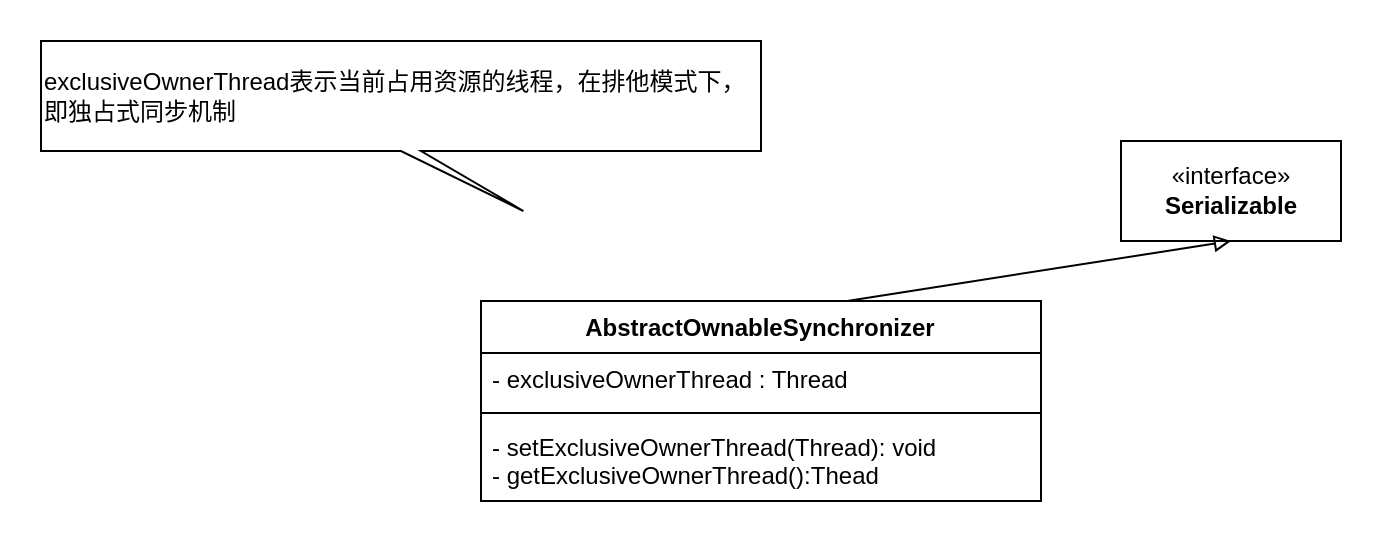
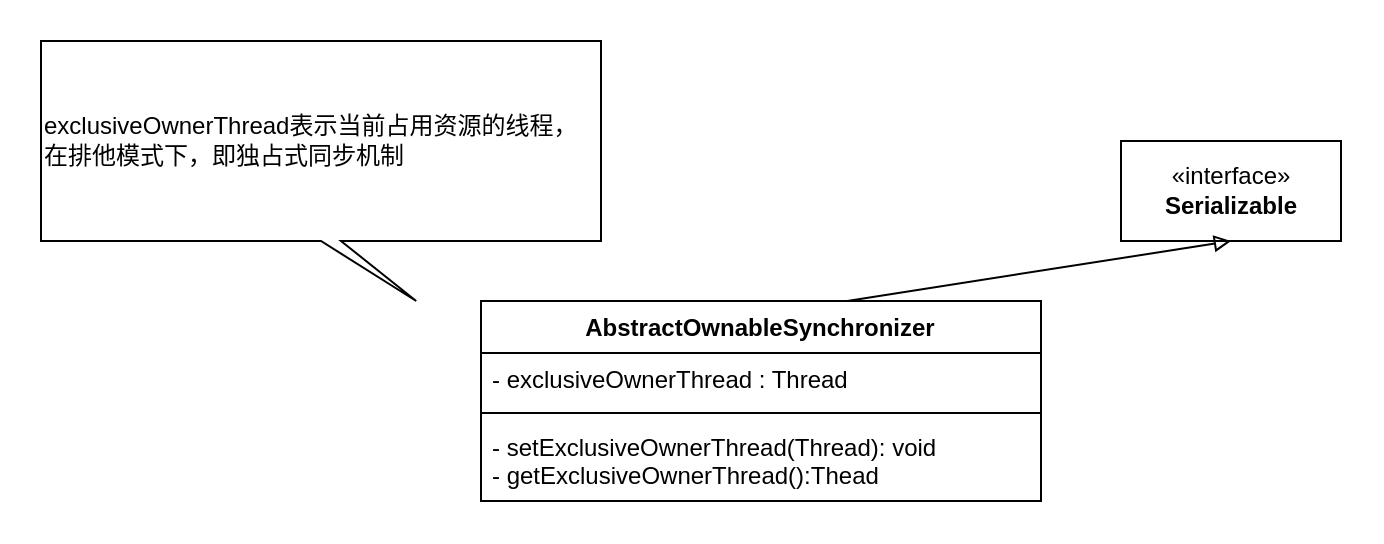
node "exclusiveOwnerThread表示当前占用资源的线程，在排他模式下，即独占式同步机制": size 720x170 -> 560x260
